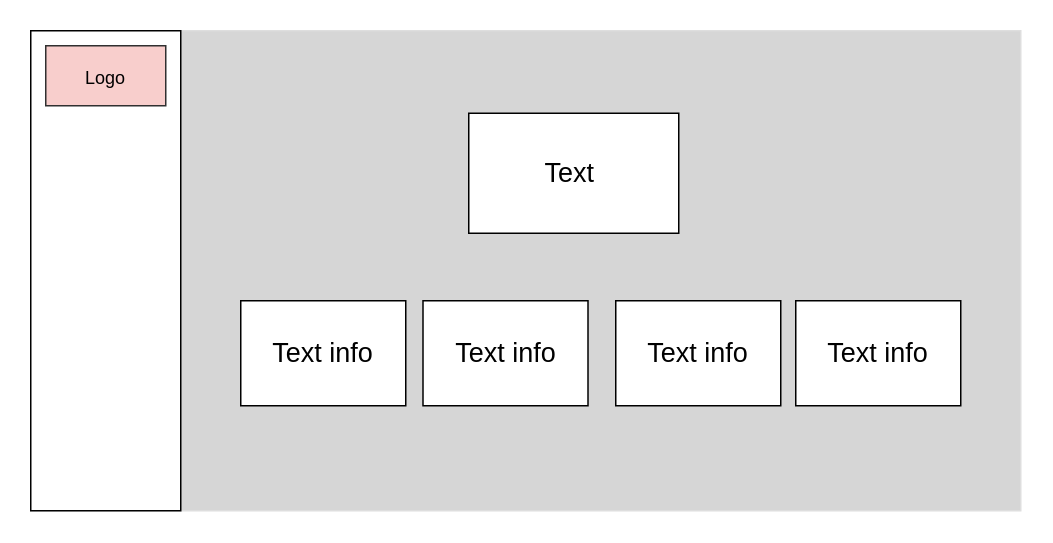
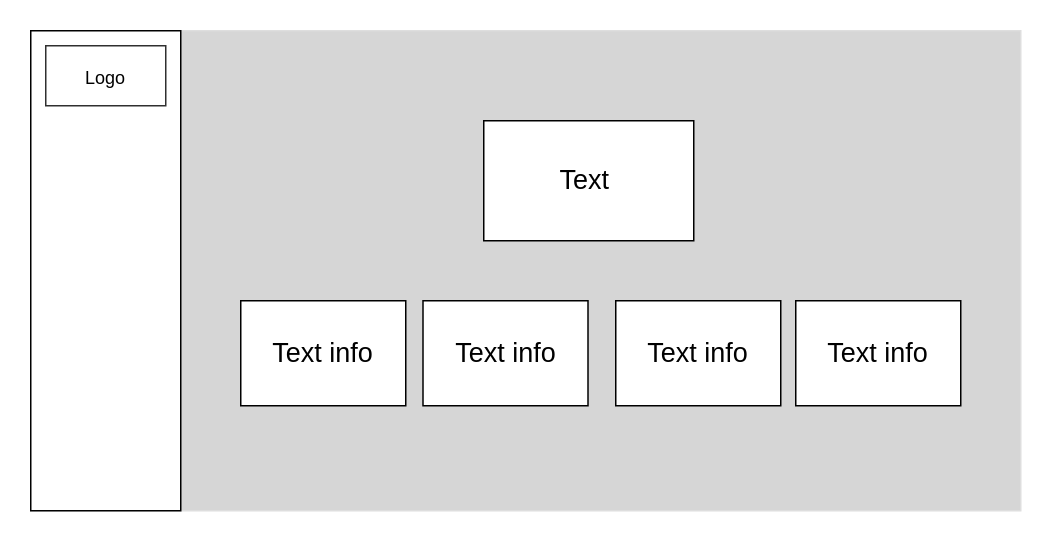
node "Logo": fillcolor #f8cecc -> #ffffff
node "Text": moved (574, 173) -> (589, 181)
